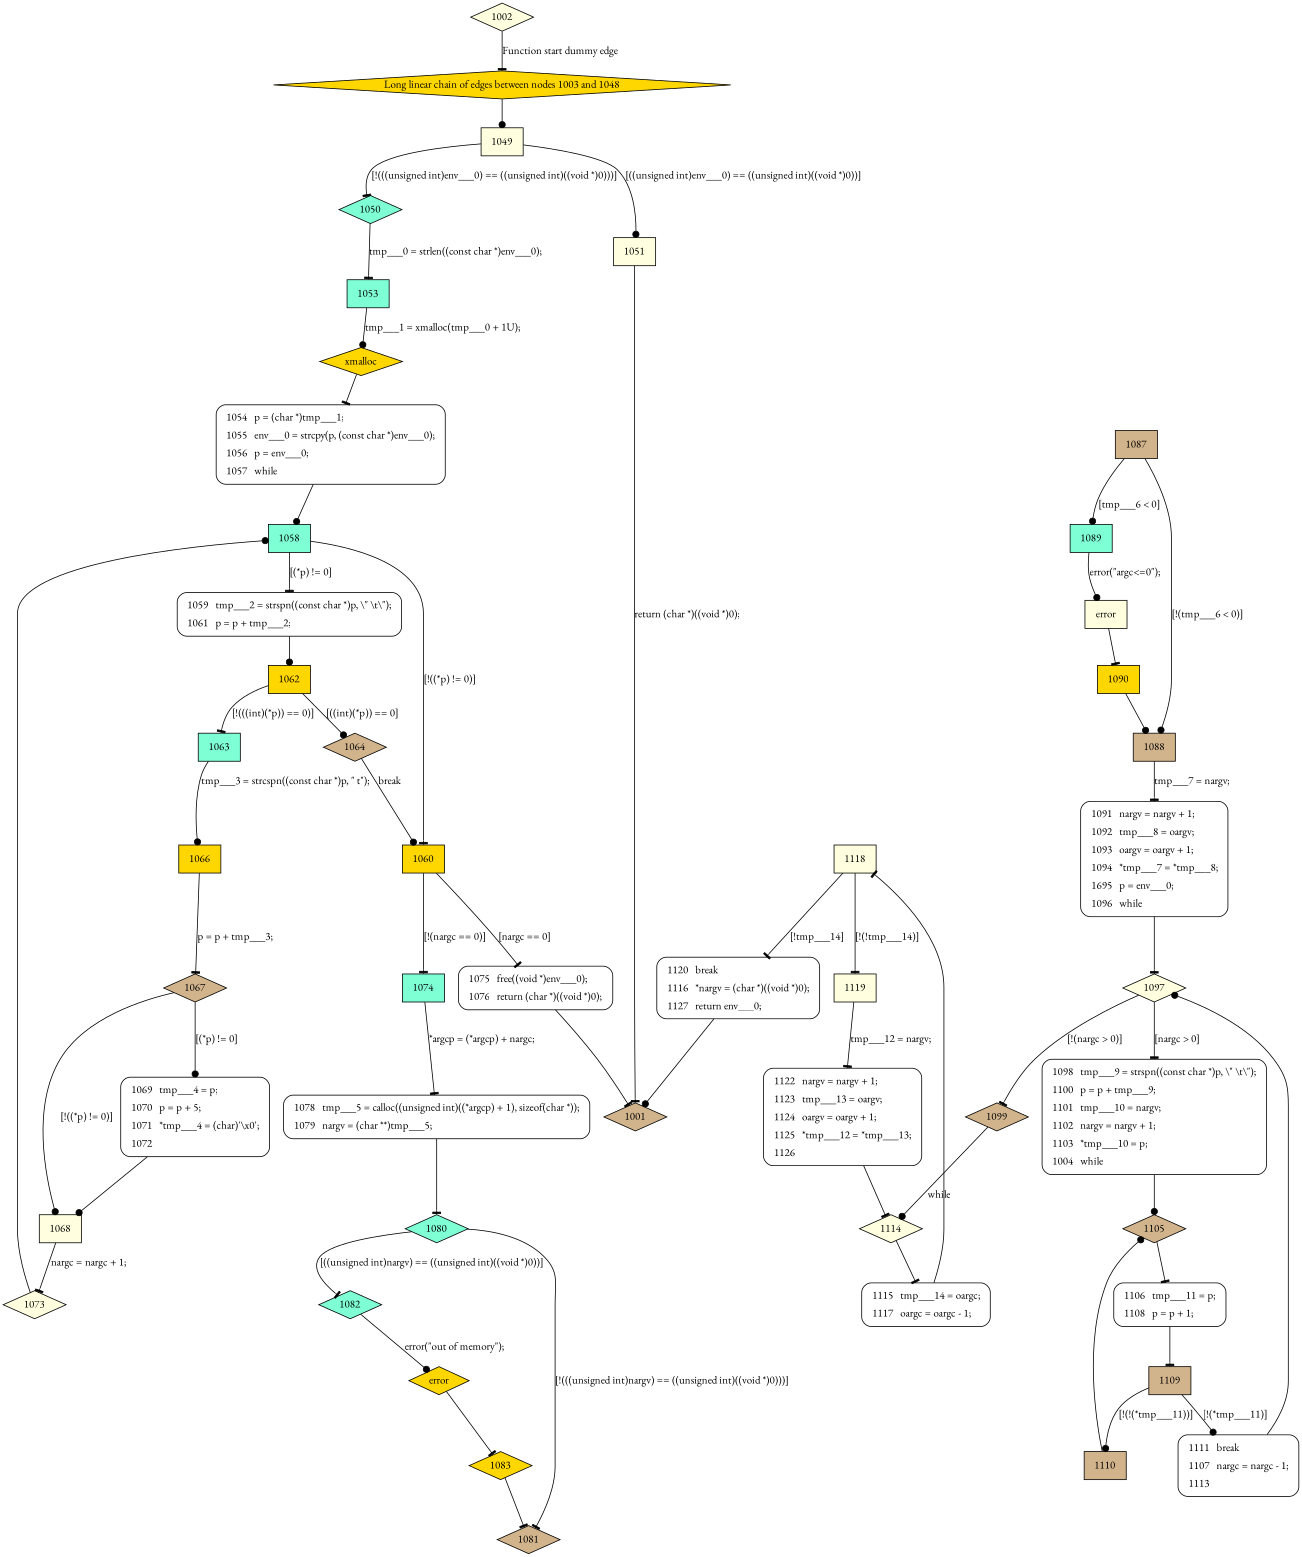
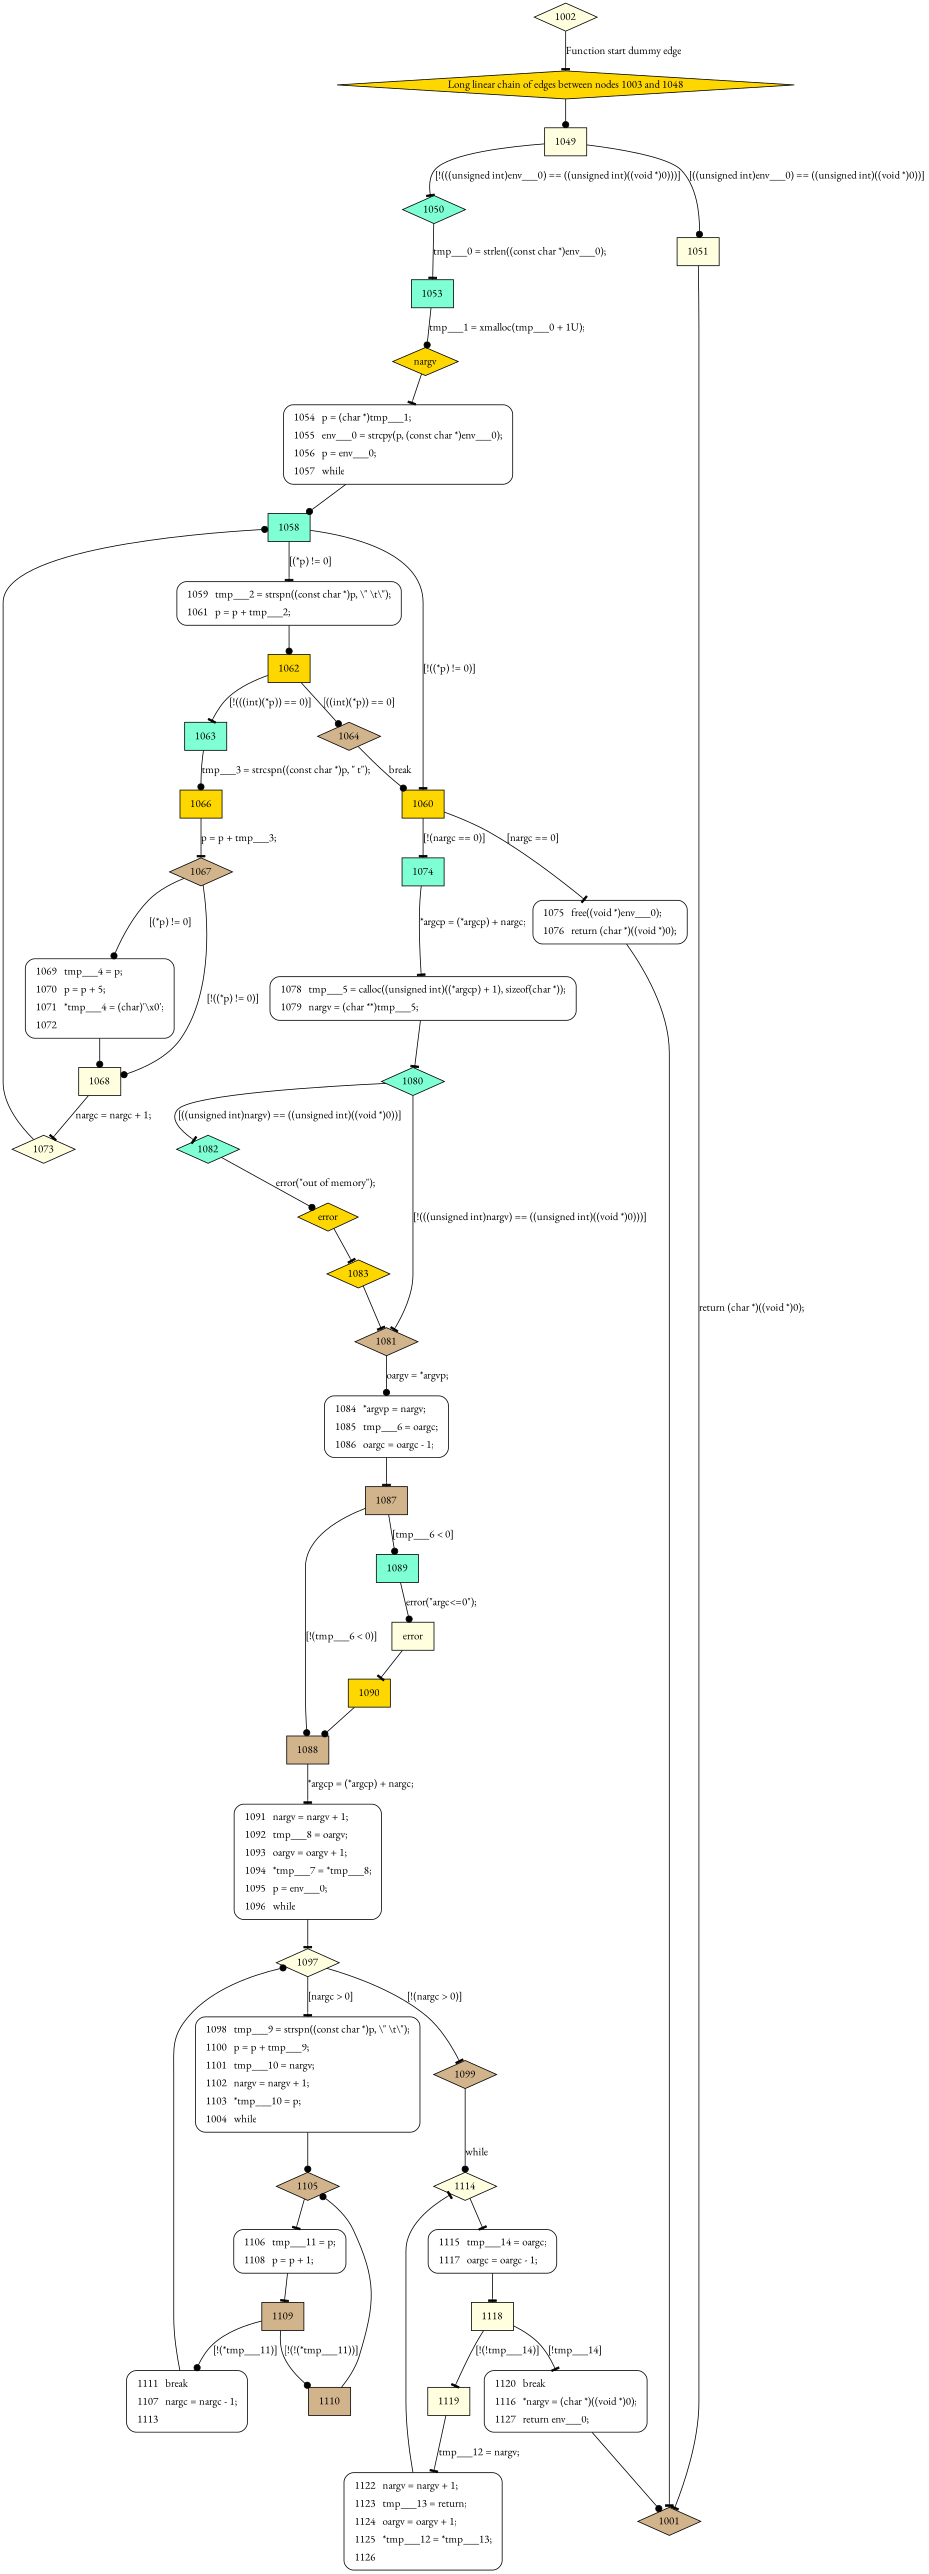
node "xmalloc": label "xmalloc" -> "nargv"
edge "1088" -> "1091": label "tmp___7 = nargv;" -> "*argcp = (*argcp) + nargc;"
node "1091": text "1695" -> "1095"
node "1122": text "tmp___13 = oargv;" -> "tmp___13 = return;"
node "1084": added
